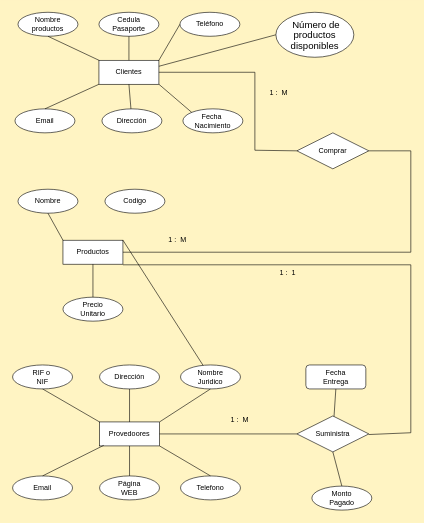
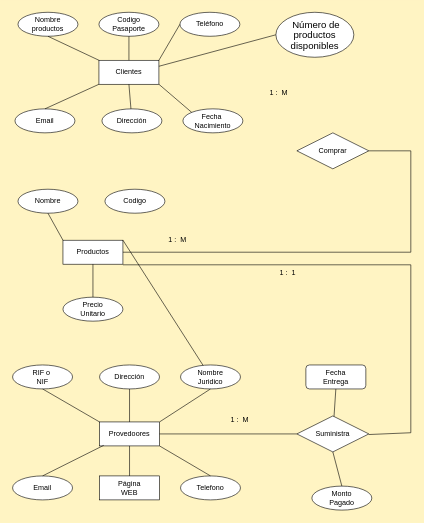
node "Cedula Pasaporte": label "Cedula Pasaporte" -> "Codigo Pasaporte"
edge "Clientes" -- "Comprar": removed
node "Página WEB": shape ellipse -> rectangle
